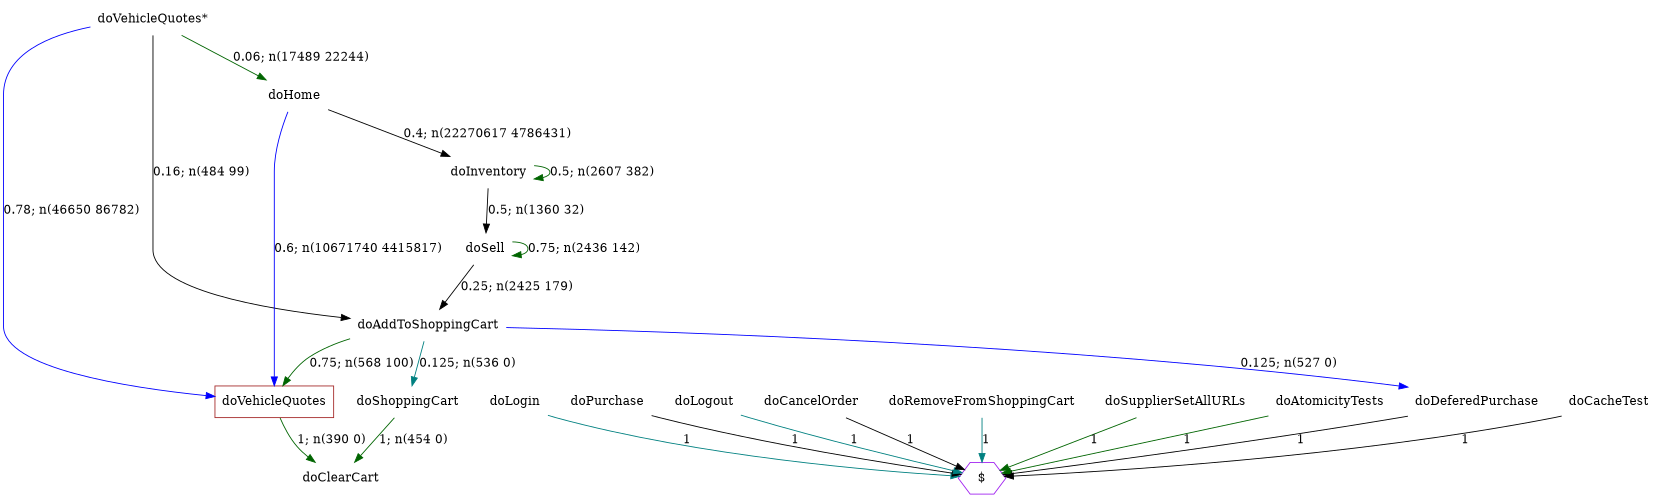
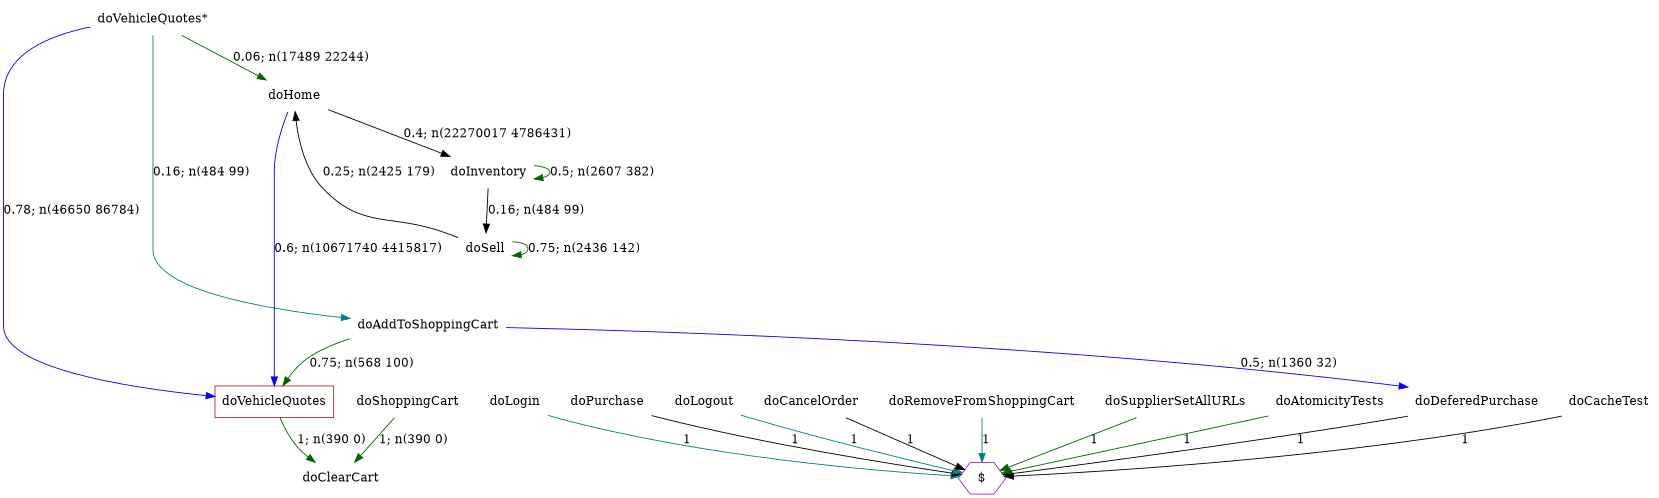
edge "doHome" -> "doInventory": label "0.4; n(22270617 4786431)" -> "0.4; n(22270017 4786431)"
edge "doVehicleQuotes*" -> "doVehicleQuotes": label "0.78; n(46650 86782)" -> "0.78; n(46650 86784)"
edge "doInventory" -> "doSell": label "0.5; n(1360 32)" -> "0.16; n(484 99)"
edge "doVehicleQuotes*" -> "doAddToShoppingCart": color black -> teal
edge "doSell" -> "doAddToShoppingCart": now "doSell" -> "doHome"
edge "doAddToShoppingCart" -> "doShoppingCart": removed, label "0.125; n(536 0)"
edge "doAddToShoppingCart" -> "doDeferedPurchase": label "0.125; n(527 0)" -> "0.5; n(1360 32)"
edge "doShoppingCart" -> "doClearCart": label "1; n(454 0)" -> "1; n(390 0)"
